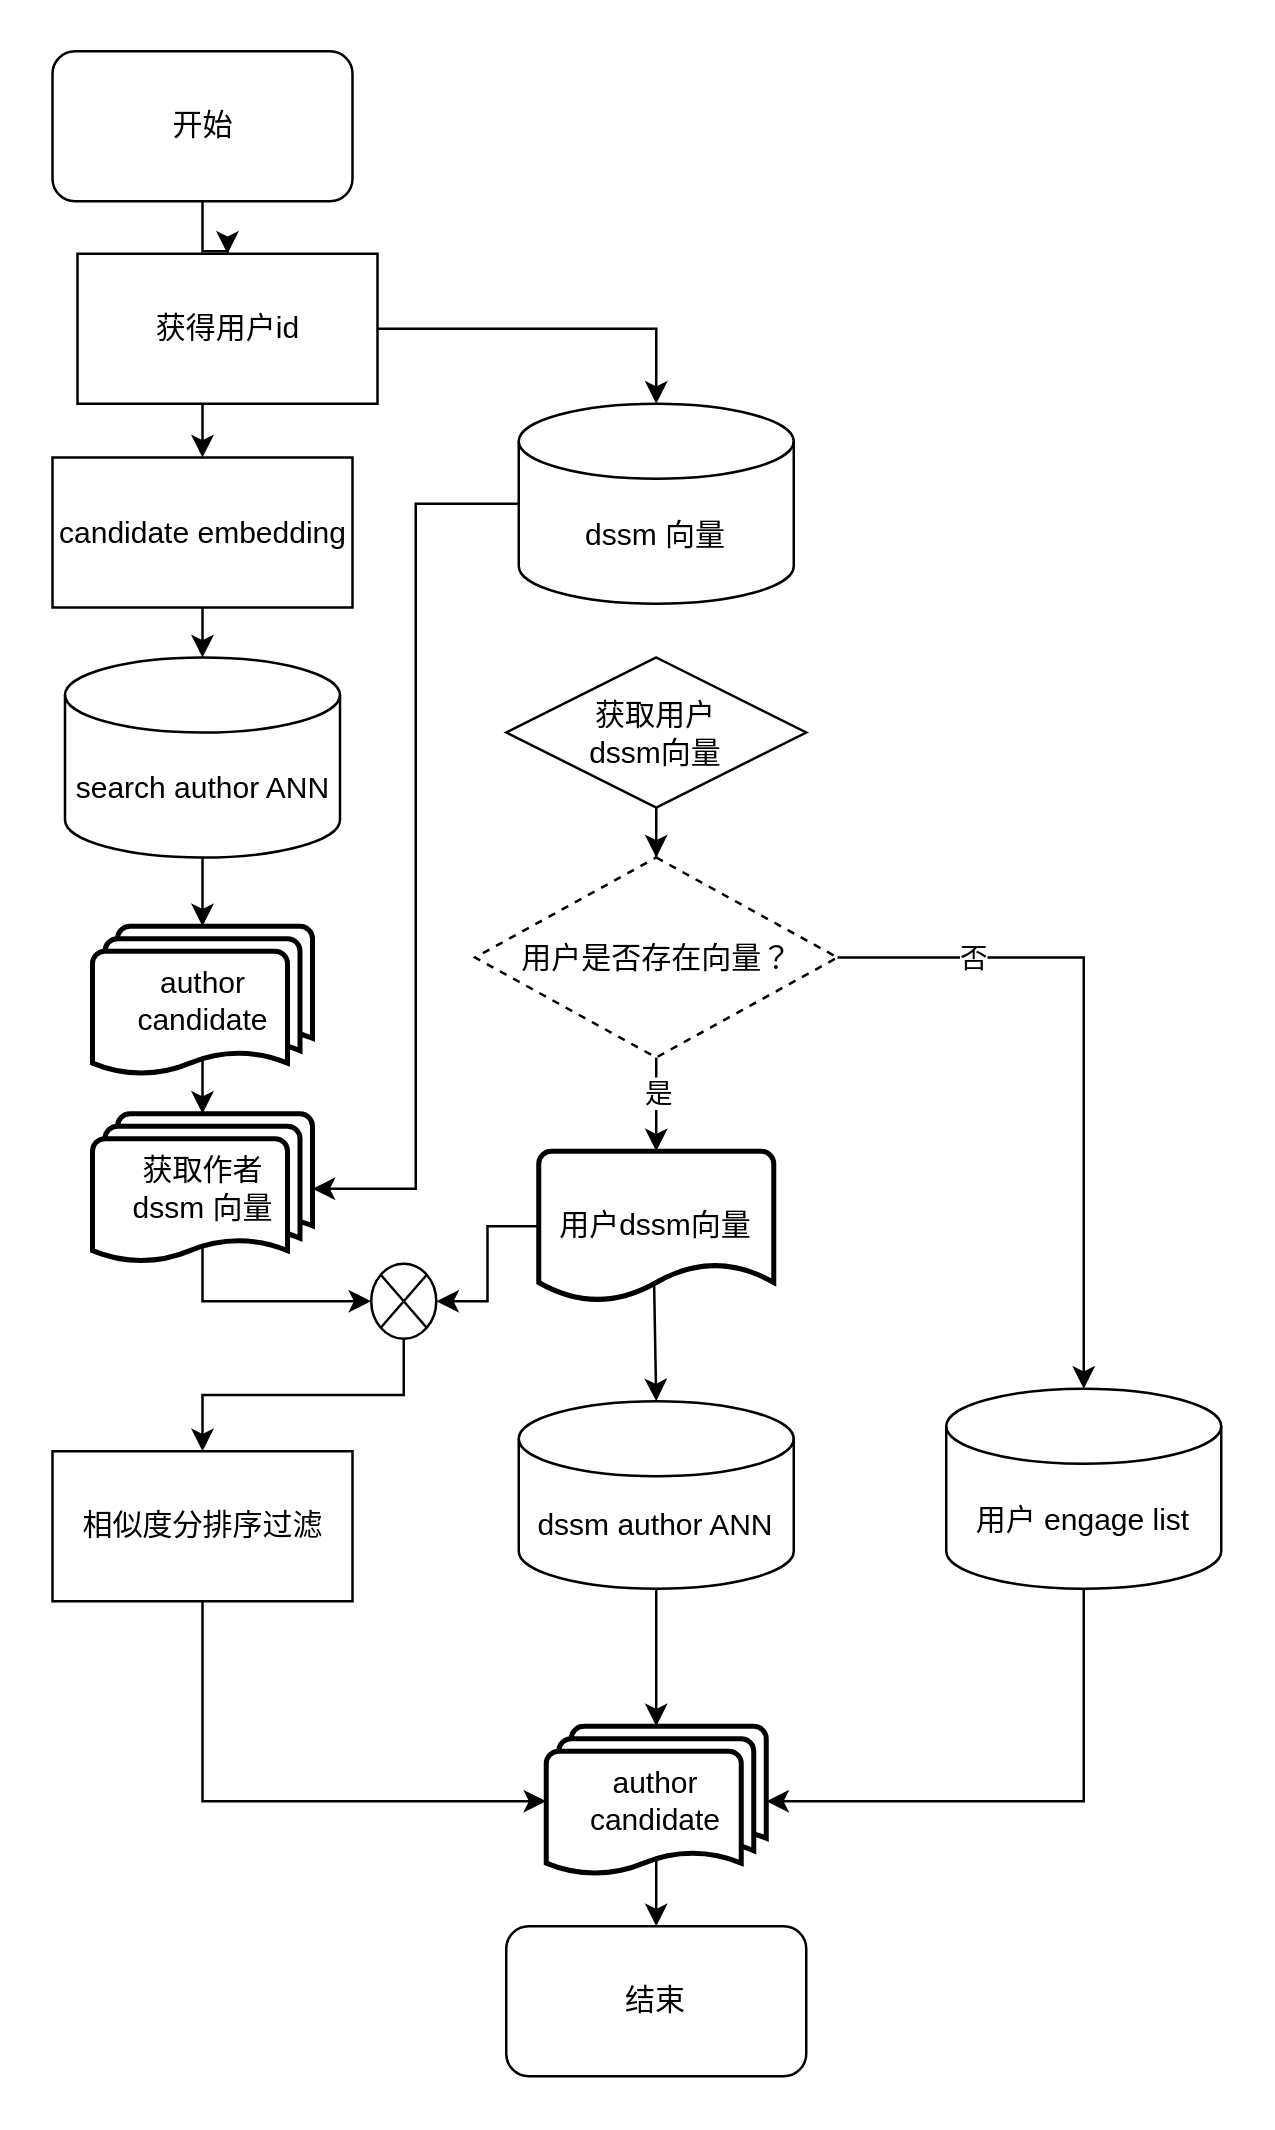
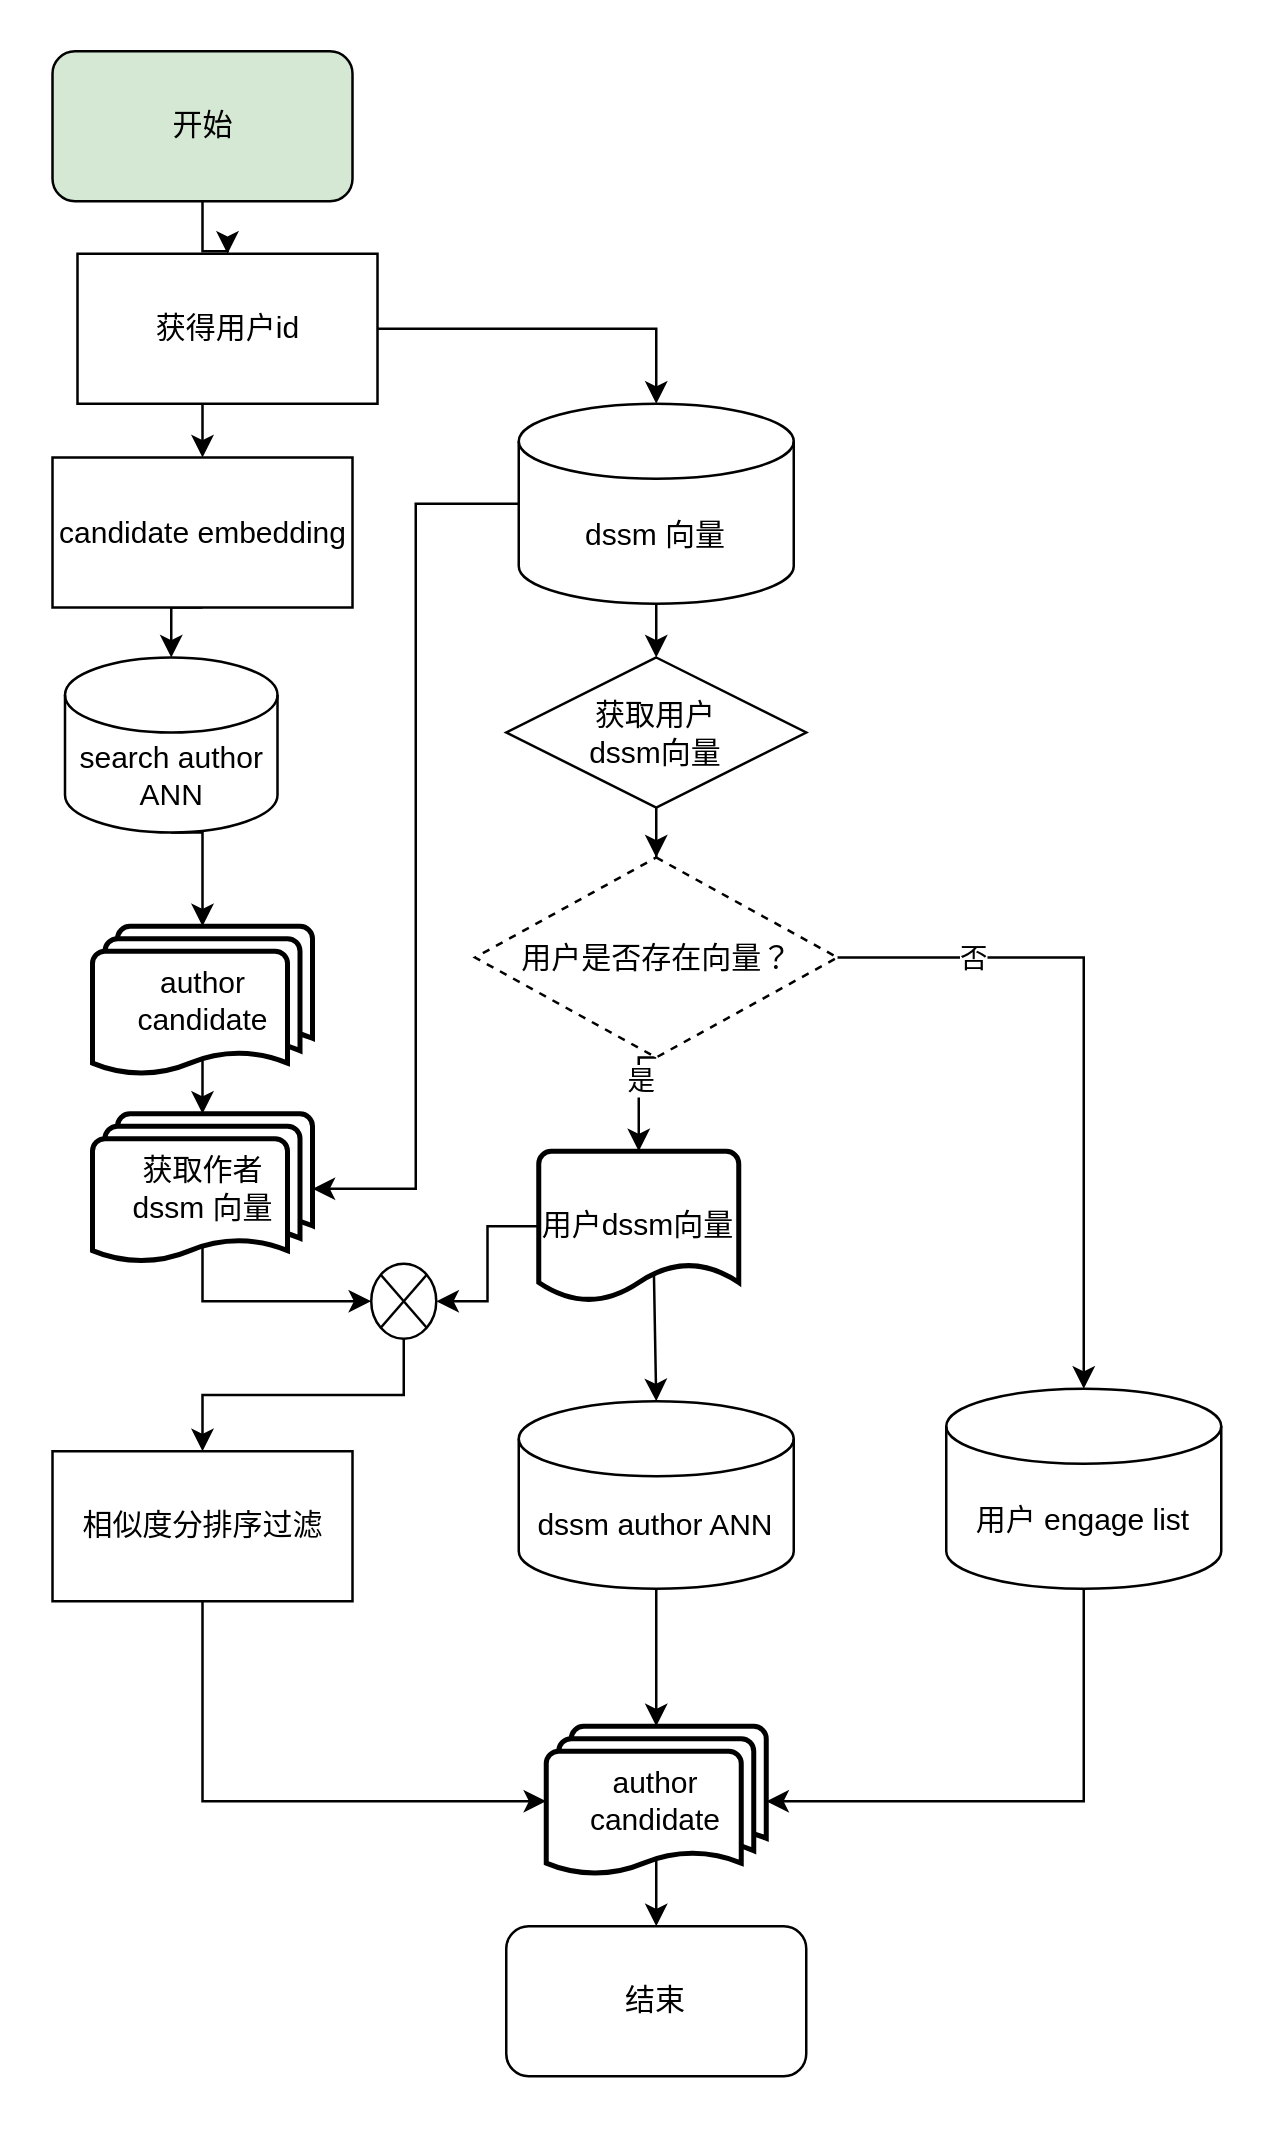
node "开始": fillcolor #ffffff -> #d5e8d4
edge "dssm 向量" -> "获取用户 dssm向量": added
node "search author ANN": size 275x200 -> 213x175
node "用户dssm向量": size 235x150 -> 200x150
